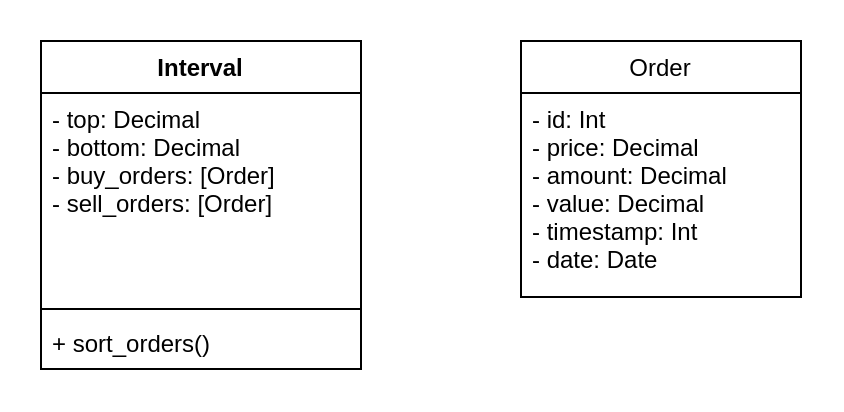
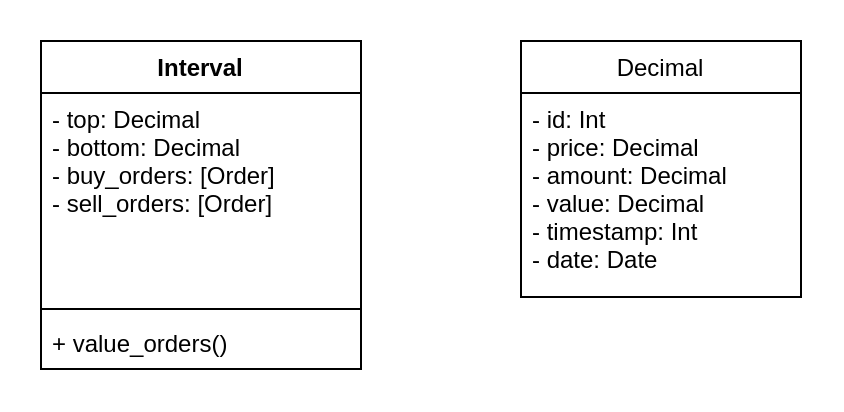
node "Order": label "Order" -> "Decimal"
node "+ sort_orders()": label "+ sort_orders()" -> "+ value_orders()"
